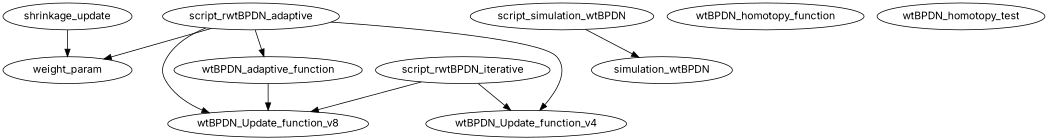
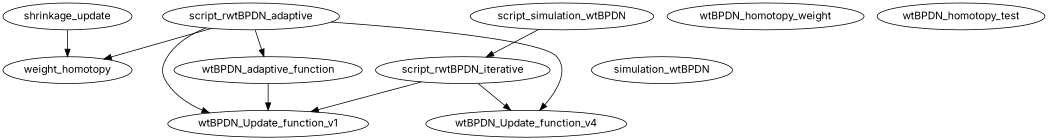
node "wtBPDN_homotopy_function": label "wtBPDN_homotopy_function" -> "wtBPDN_homotopy_weight"
edge "script_simulation_wtBPDN" -> "simulation_wtBPDN": now "script_simulation_wtBPDN" -> "script_rwtBPDN_iterative"
node "weight_param": label "weight_param" -> "weight_homotopy"
node "wtBPDN_Update_function_v8": label "wtBPDN_Update_function_v8" -> "wtBPDN_Update_function_v1"
